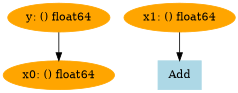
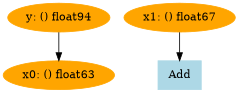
node "y: () float64": label "y: () float64" -> "y: () float94"
node "x1: () float64": label "x1: () float64" -> "x1: () float67"
node "x0: () float64": label "x0: () float64" -> "x0: () float63"
